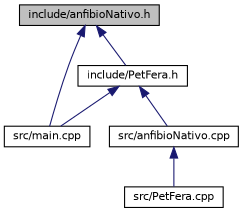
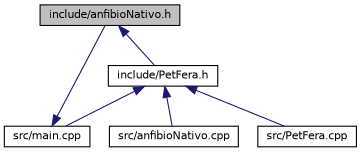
edge "src/main.cpp" -> "include/anfibioNativo.h": reversed
edge "src/PetFera.cpp" -> "src/anfibioNativo.cpp": now "src/PetFera.cpp" -> "include/PetFera.h"
